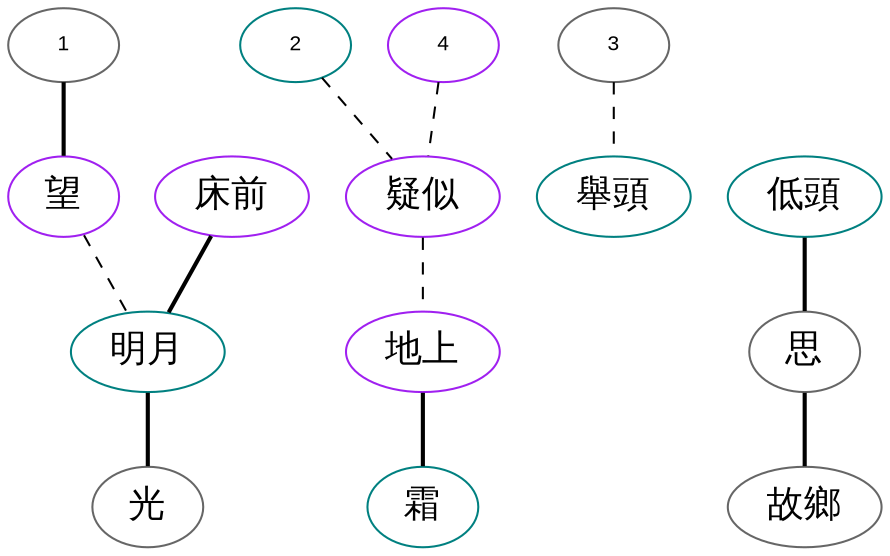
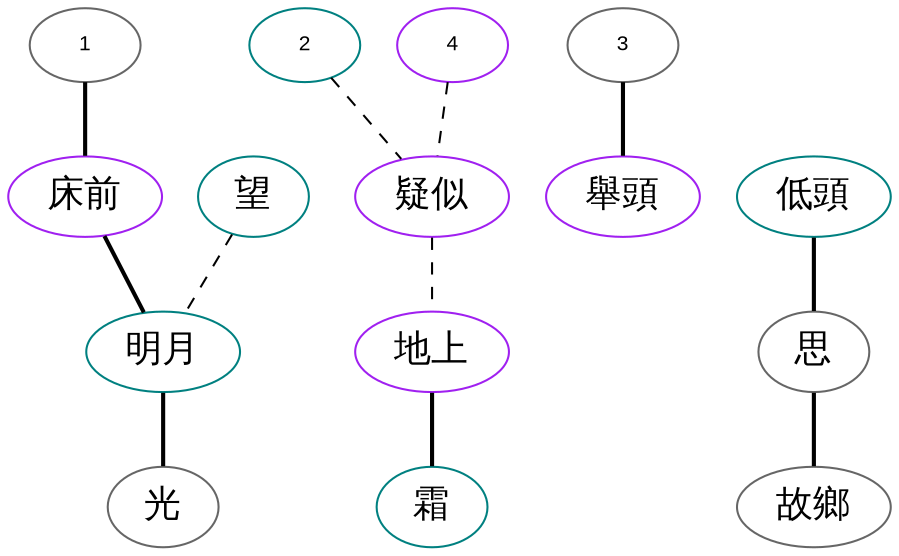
edge "1" -- "望": now "1" -- "床前"
edge "3" -- "舉頭": style dashed -> bold
node "望": color purple -> teal
node "舉頭": color teal -> purple
